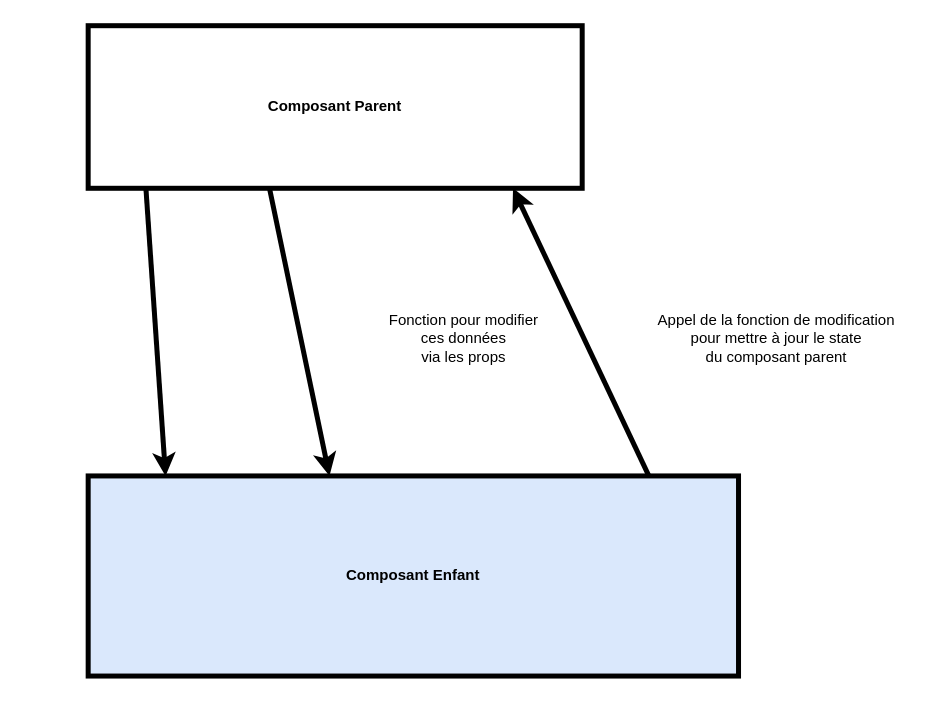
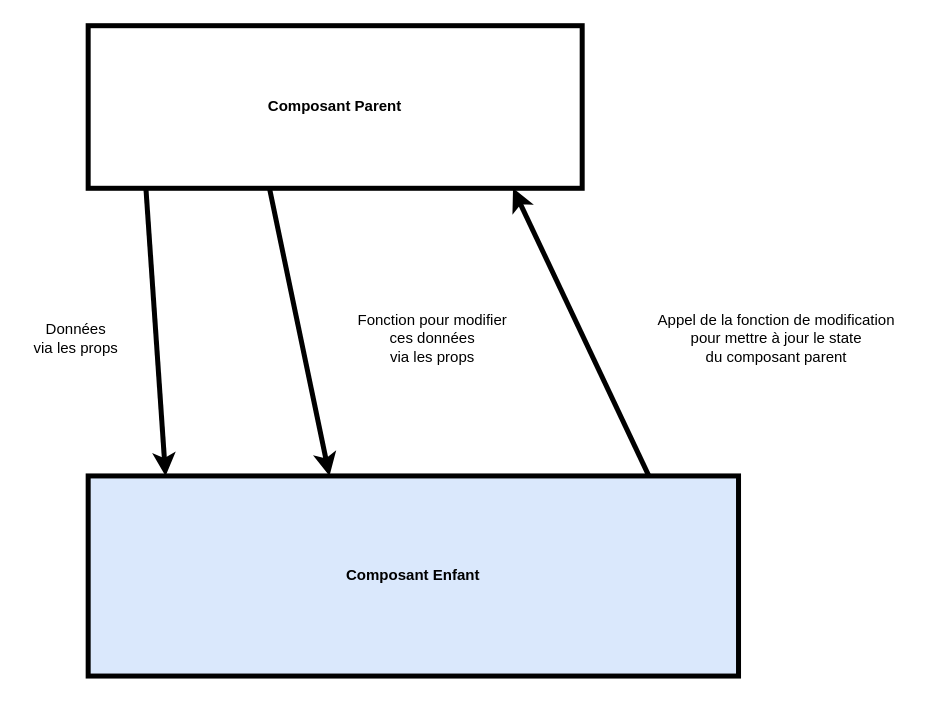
node "Données via les props": added
node "Fonction pour modifier ces données via les props": moved (463, 338) -> (432, 338)
